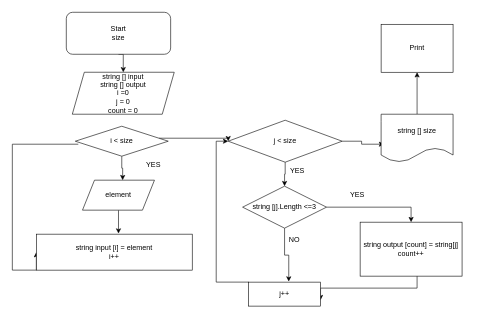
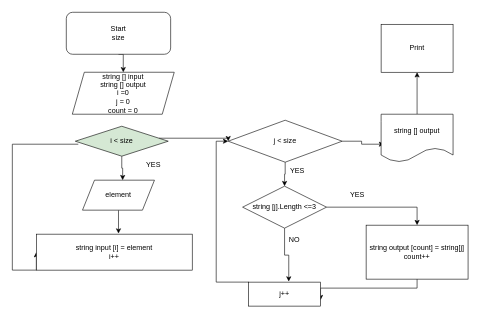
node "string [] size": label "string [] size" -> "string [] output"
node "i < size": fillcolor #ffffff -> #d5e8d4
node "string output [count] = string[j] count++": moved (411, 249) -> (417, 252)
